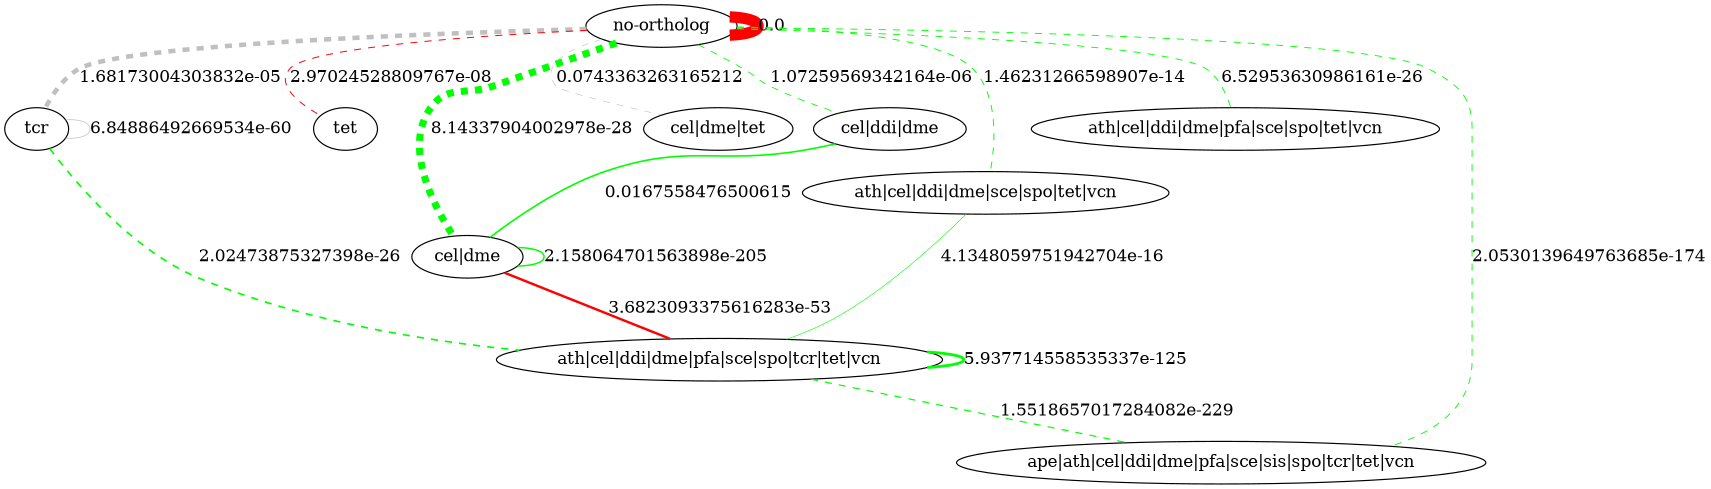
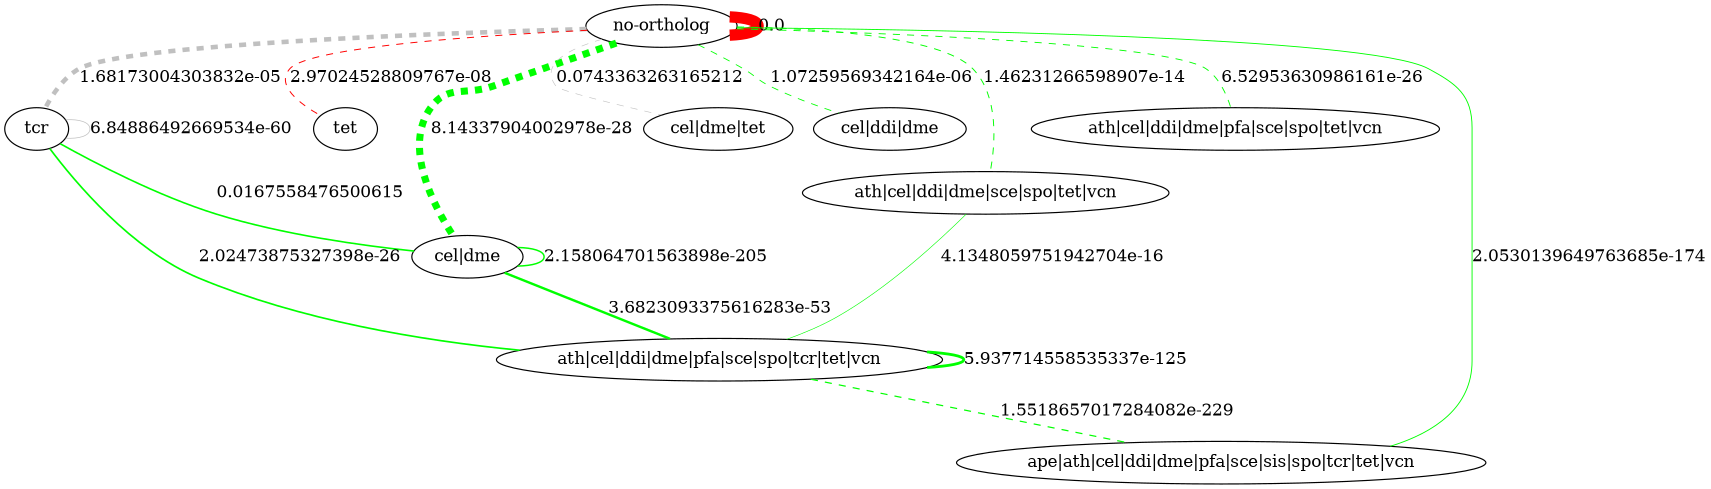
edge "no-ortholog" -- "ape|ath|cel|ddi|dme|pfa|sce|sis|spo|tcr|tet|vcn": style dashed -> solid
edge "cel|ddi|dme" -- "cel|dme": now "tcr" -- "cel|dme"
edge "tcr" -- "ath|cel|ddi|dme|pfa|sce|spo|tcr|tet|vcn": style dashed -> solid
edge "cel|dme" -- "ath|cel|ddi|dme|pfa|sce|spo|tcr|tet|vcn": color red -> green
